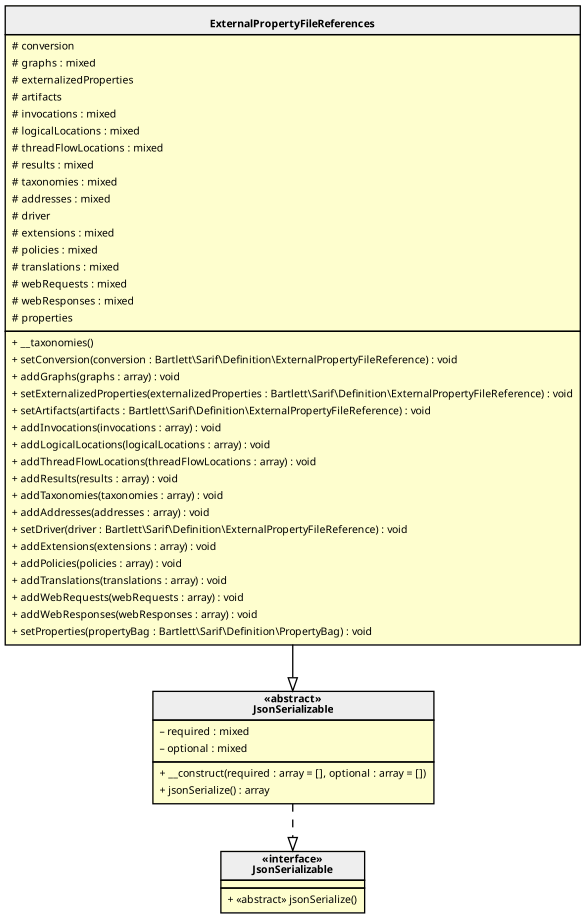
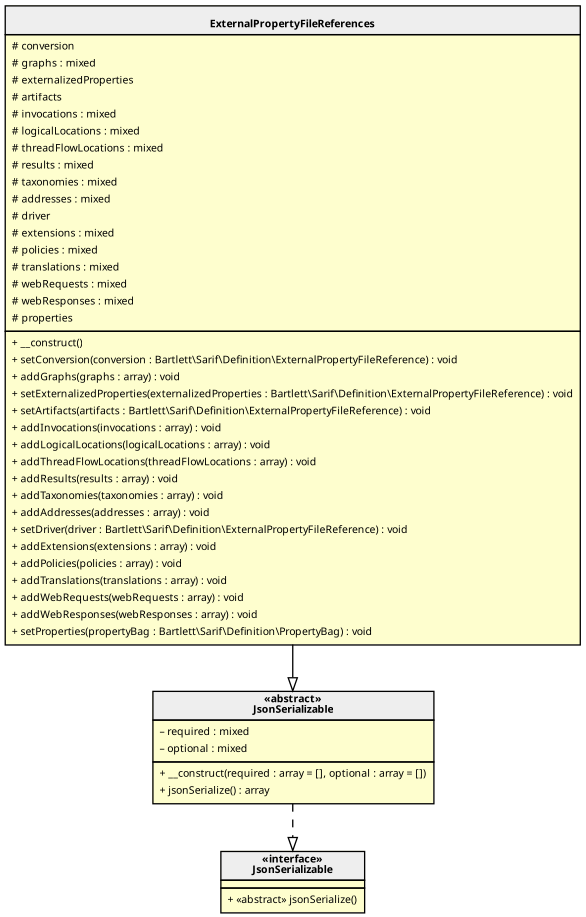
node "ExternalPropertyFileReferences": text "+ __taxonomies()" -> "+ __construct()"
